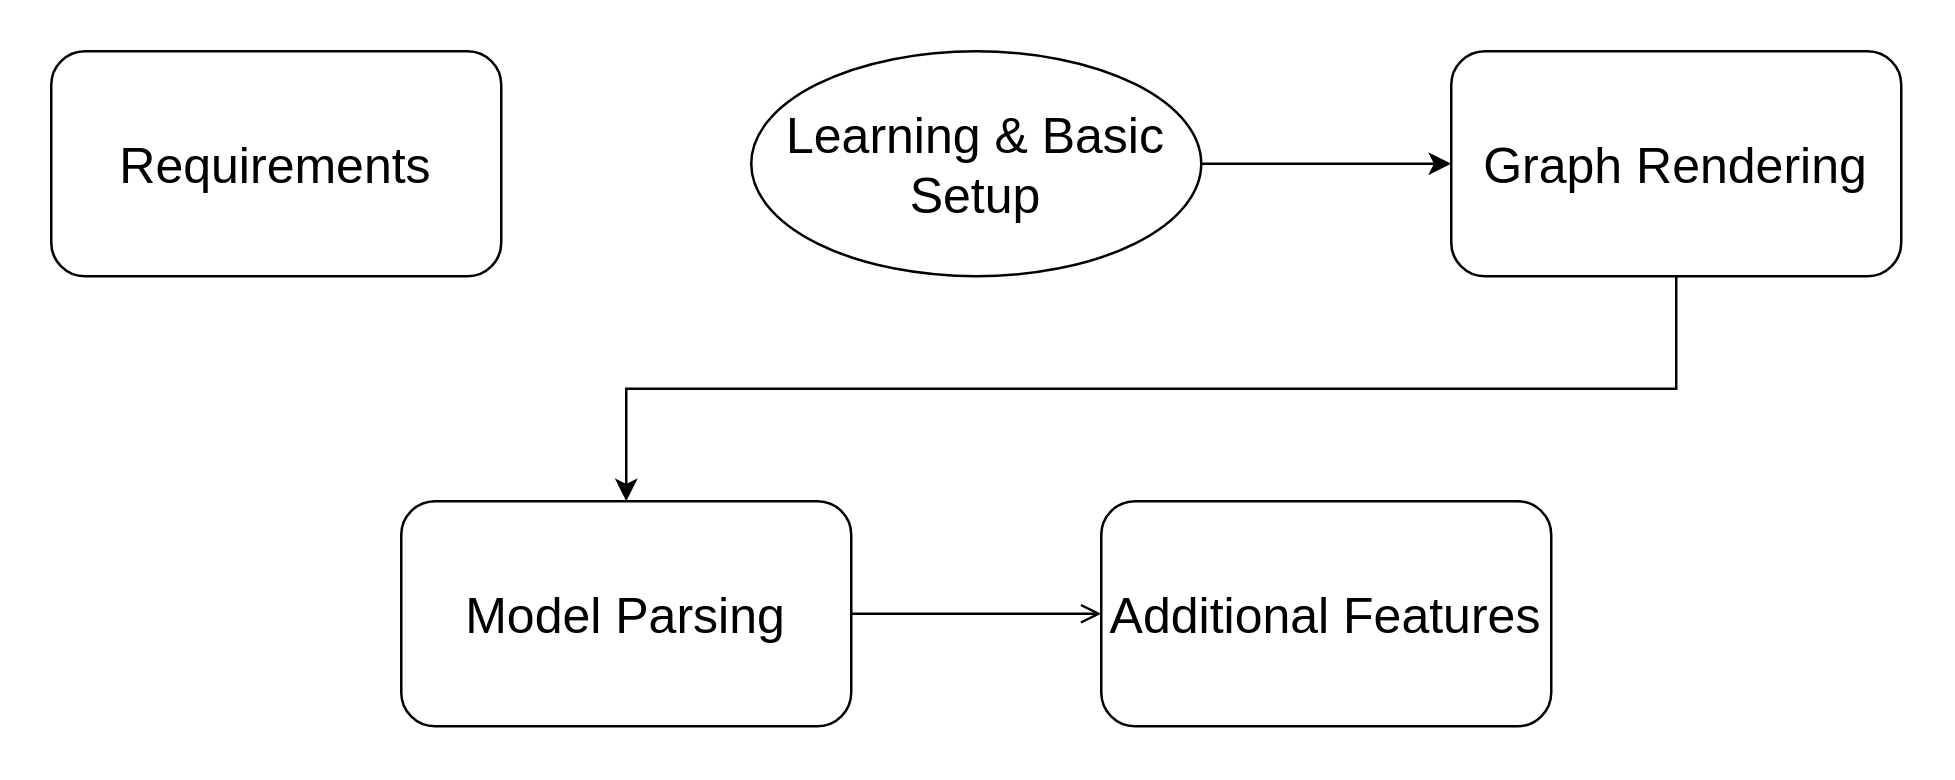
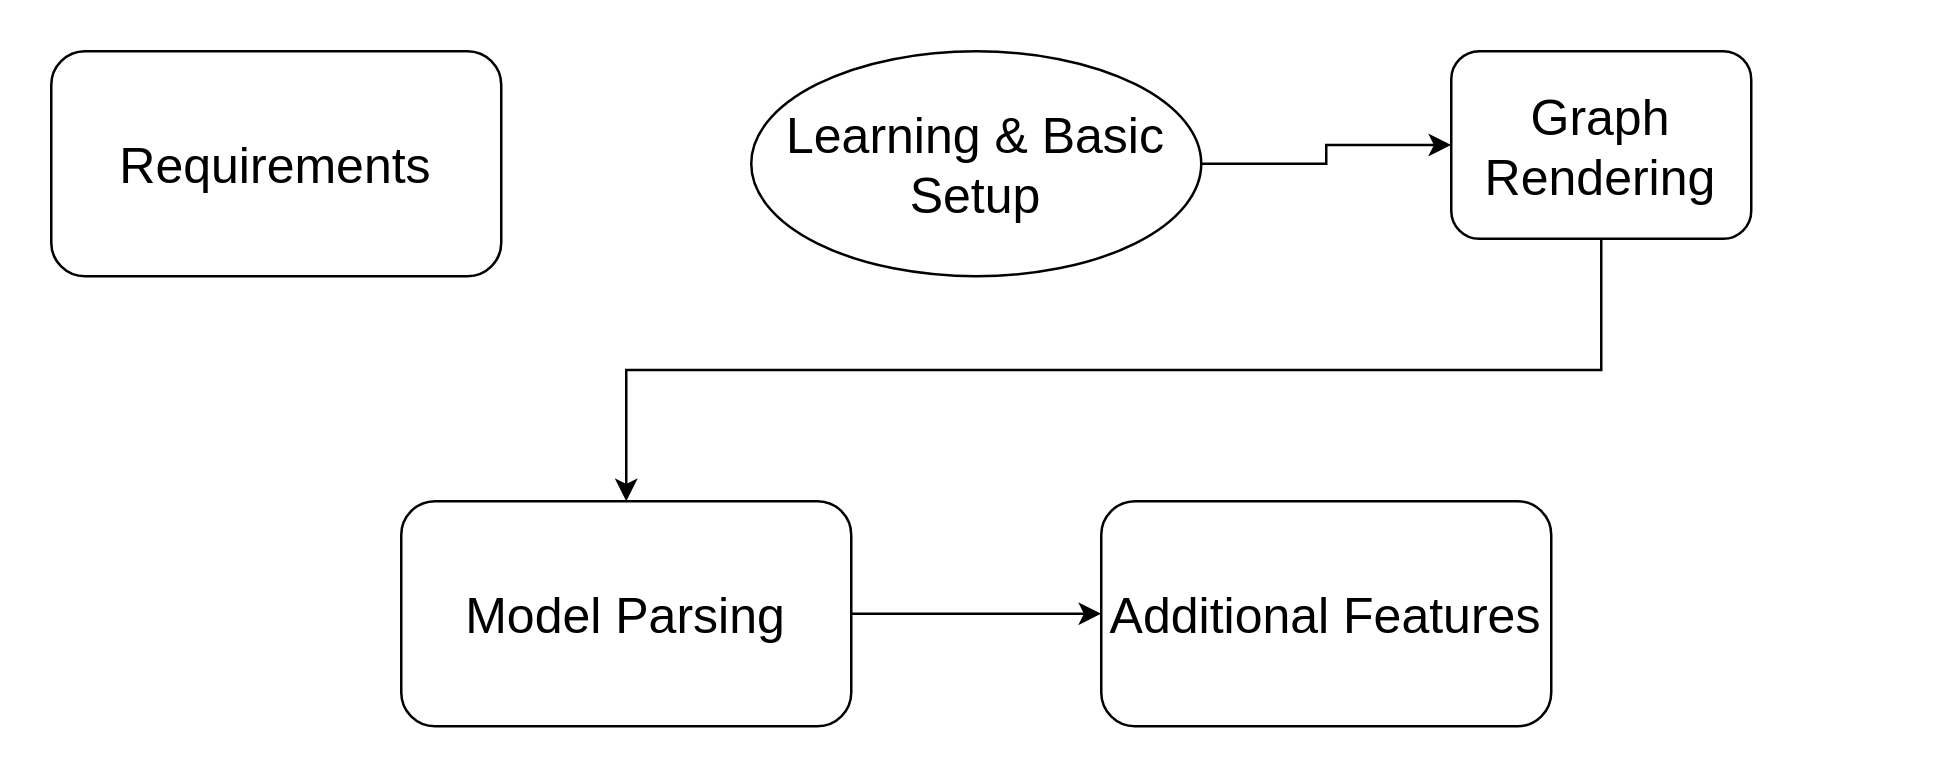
node "Graph Rendering": size 450x225 -> 300x188
edge "Model Parsing" -> "Additional Features": arrowhead open -> classic
